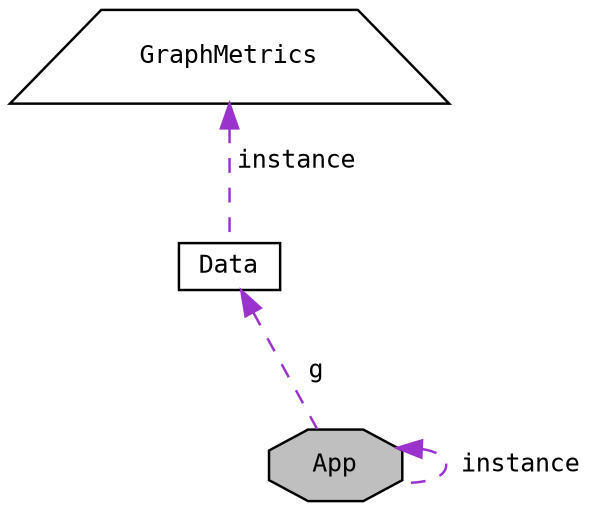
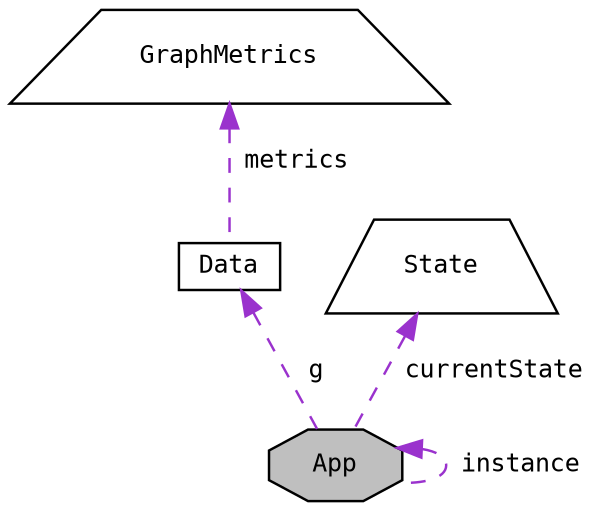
edge "Data" -> "GraphMetrics": label " instance" -> " metrics"
node "State": added
